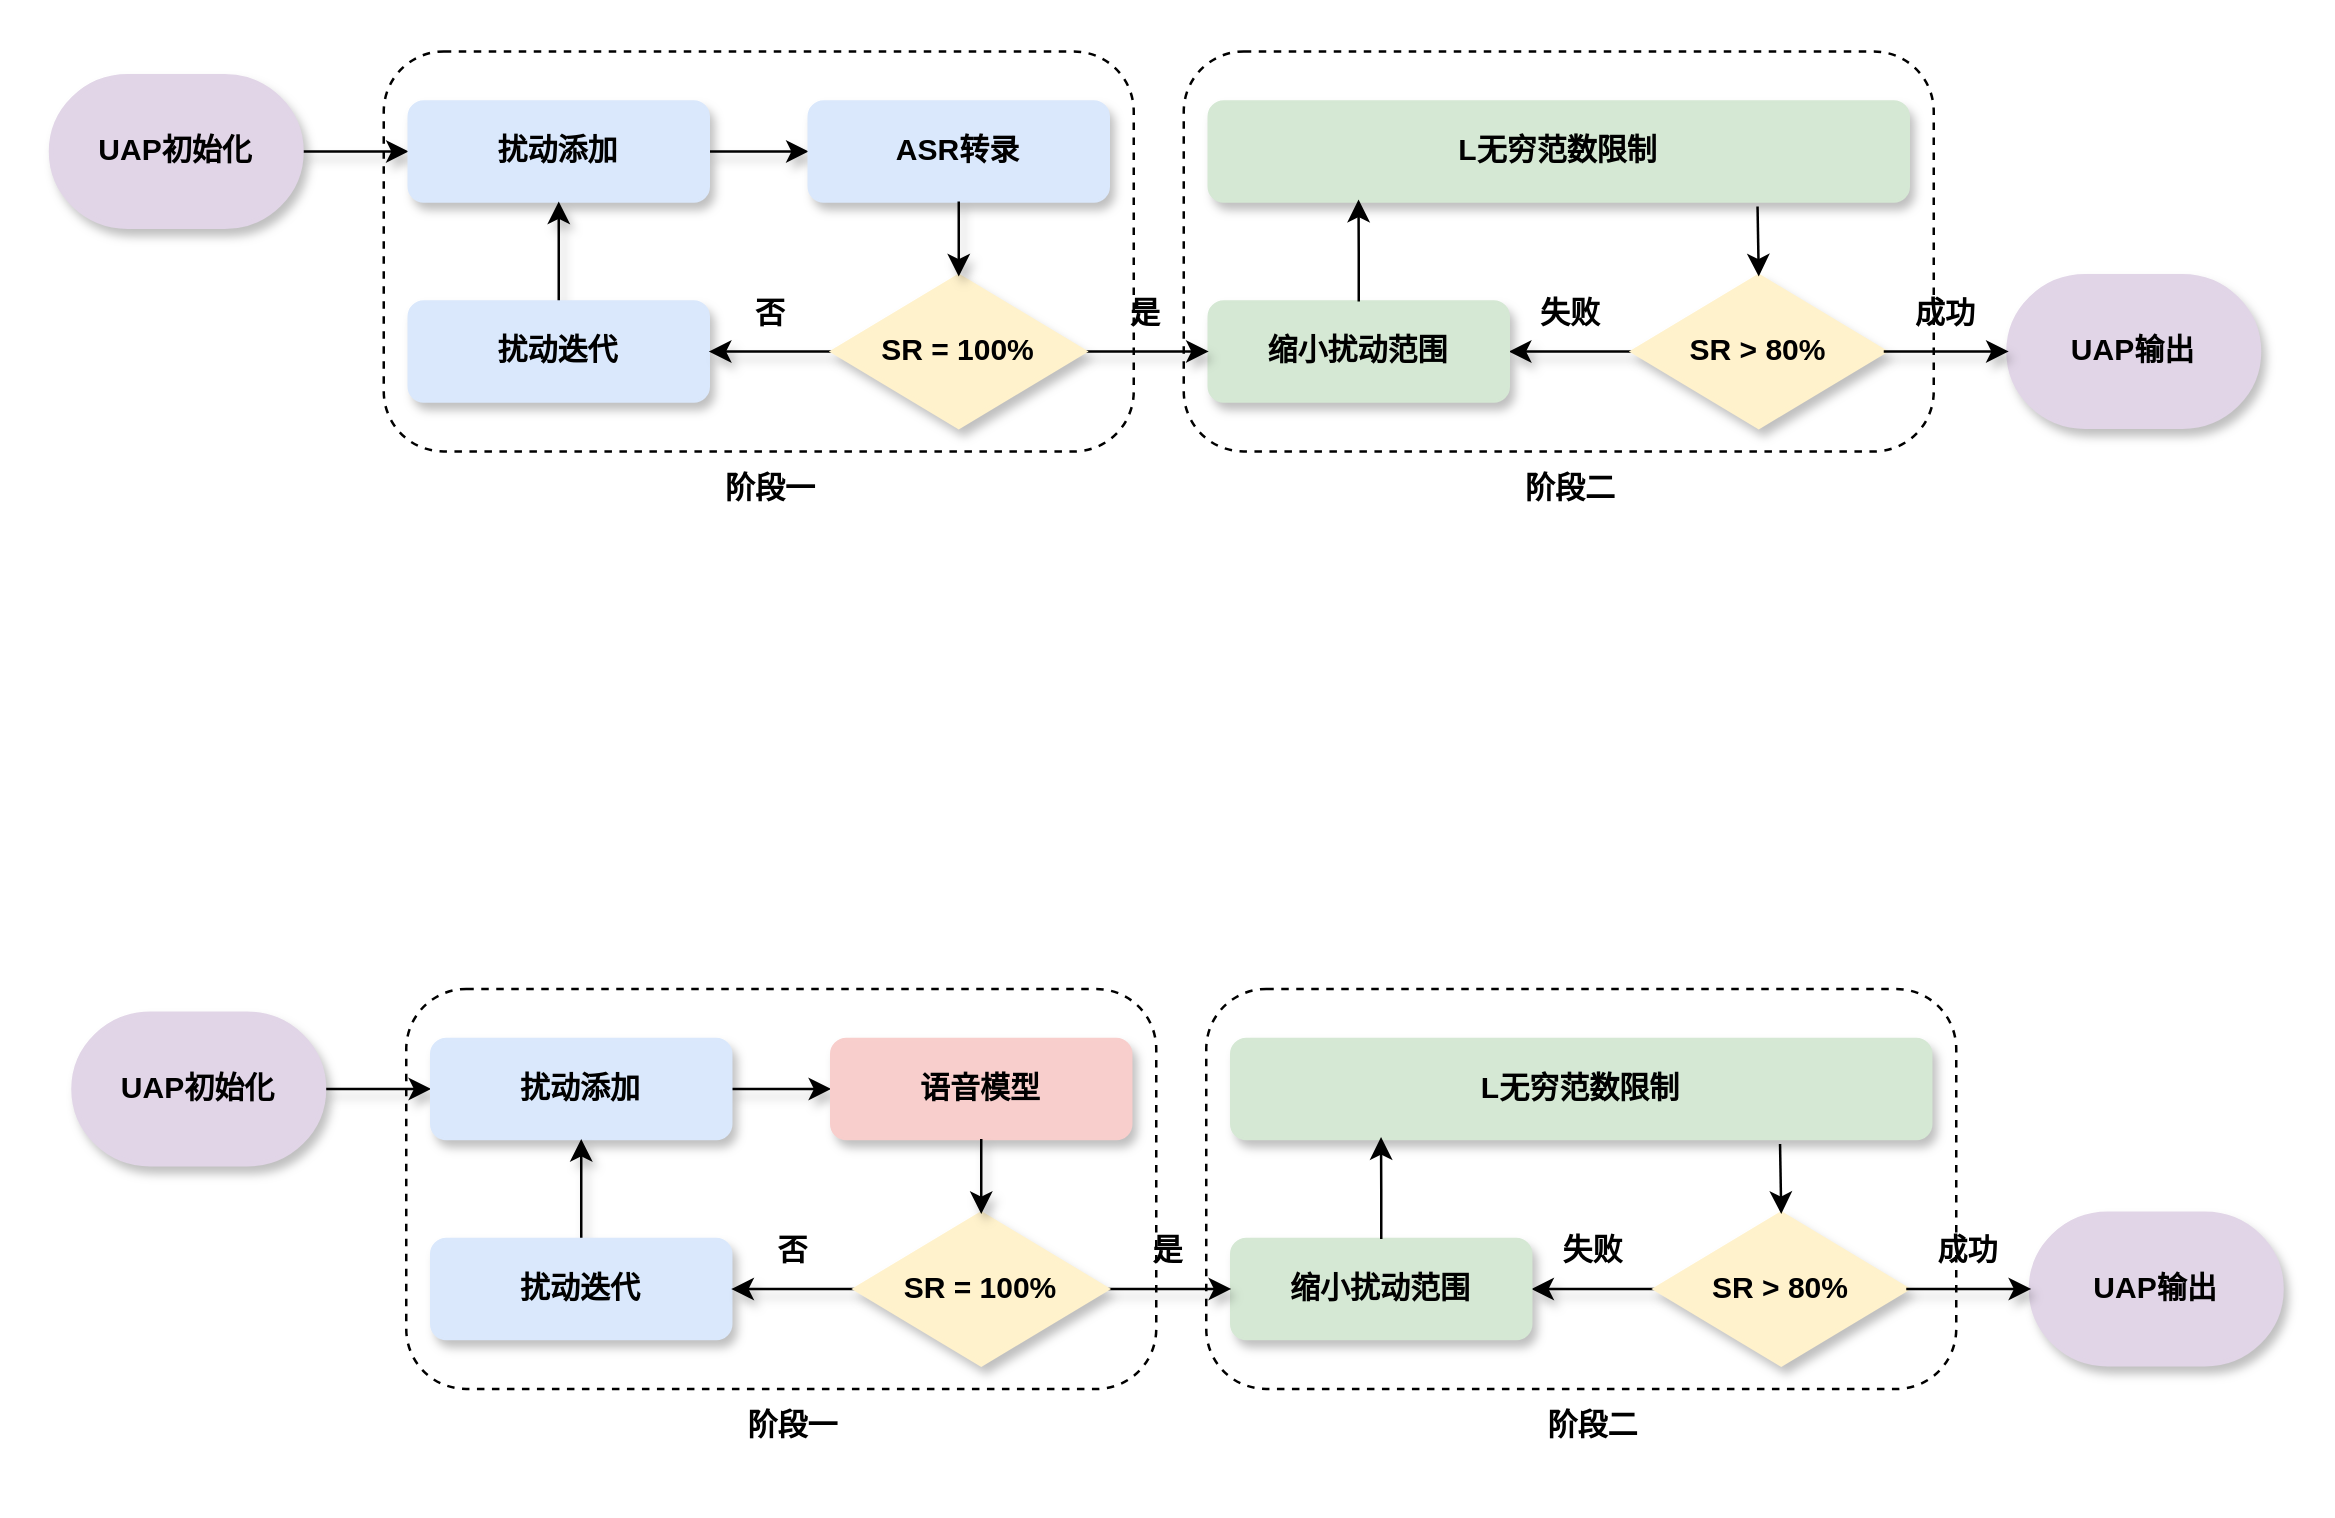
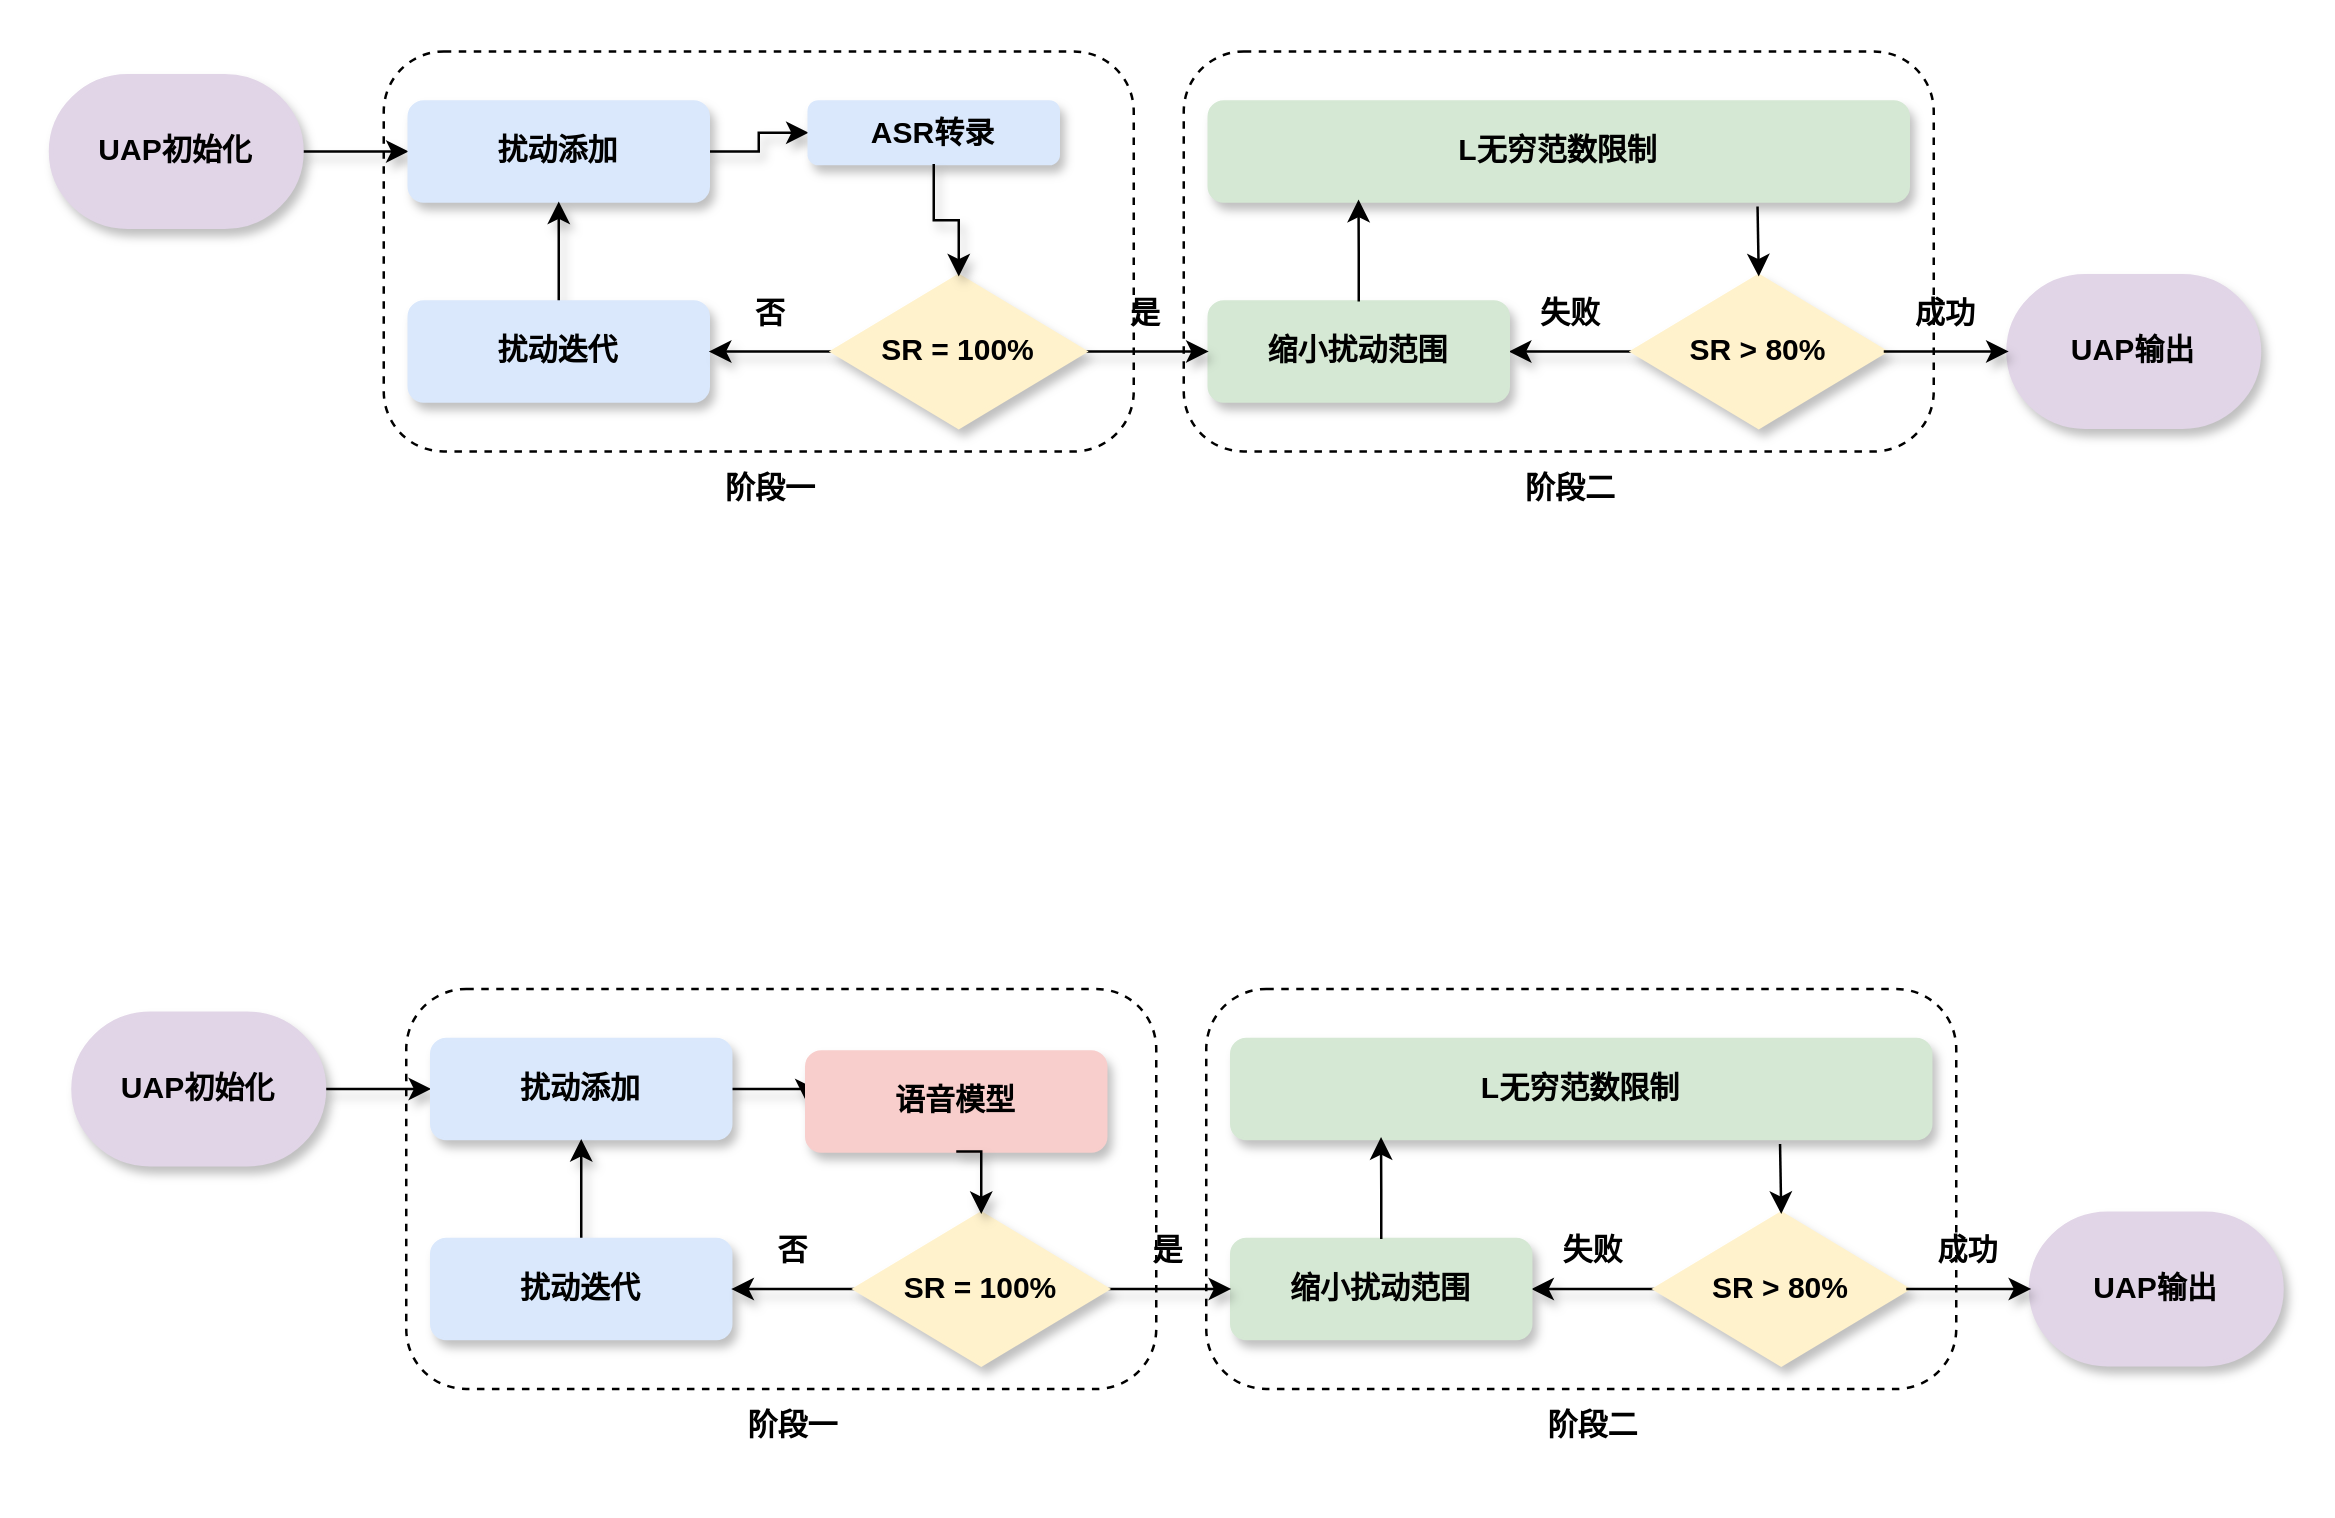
node "ASR转录": size 300x100 -> 250x63
node "语音模型": moved (981, 1089) -> (956, 1101)
